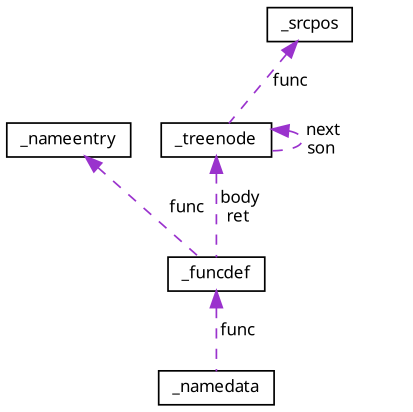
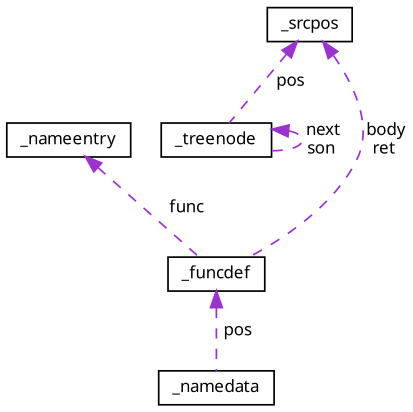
edge "_treenode" -> "_srcpos": label " func" -> " pos"
edge "_funcdef" -> "_treenode": now "_funcdef" -> "_srcpos"
edge "_namedata" -> "_funcdef": label " func" -> " pos"
